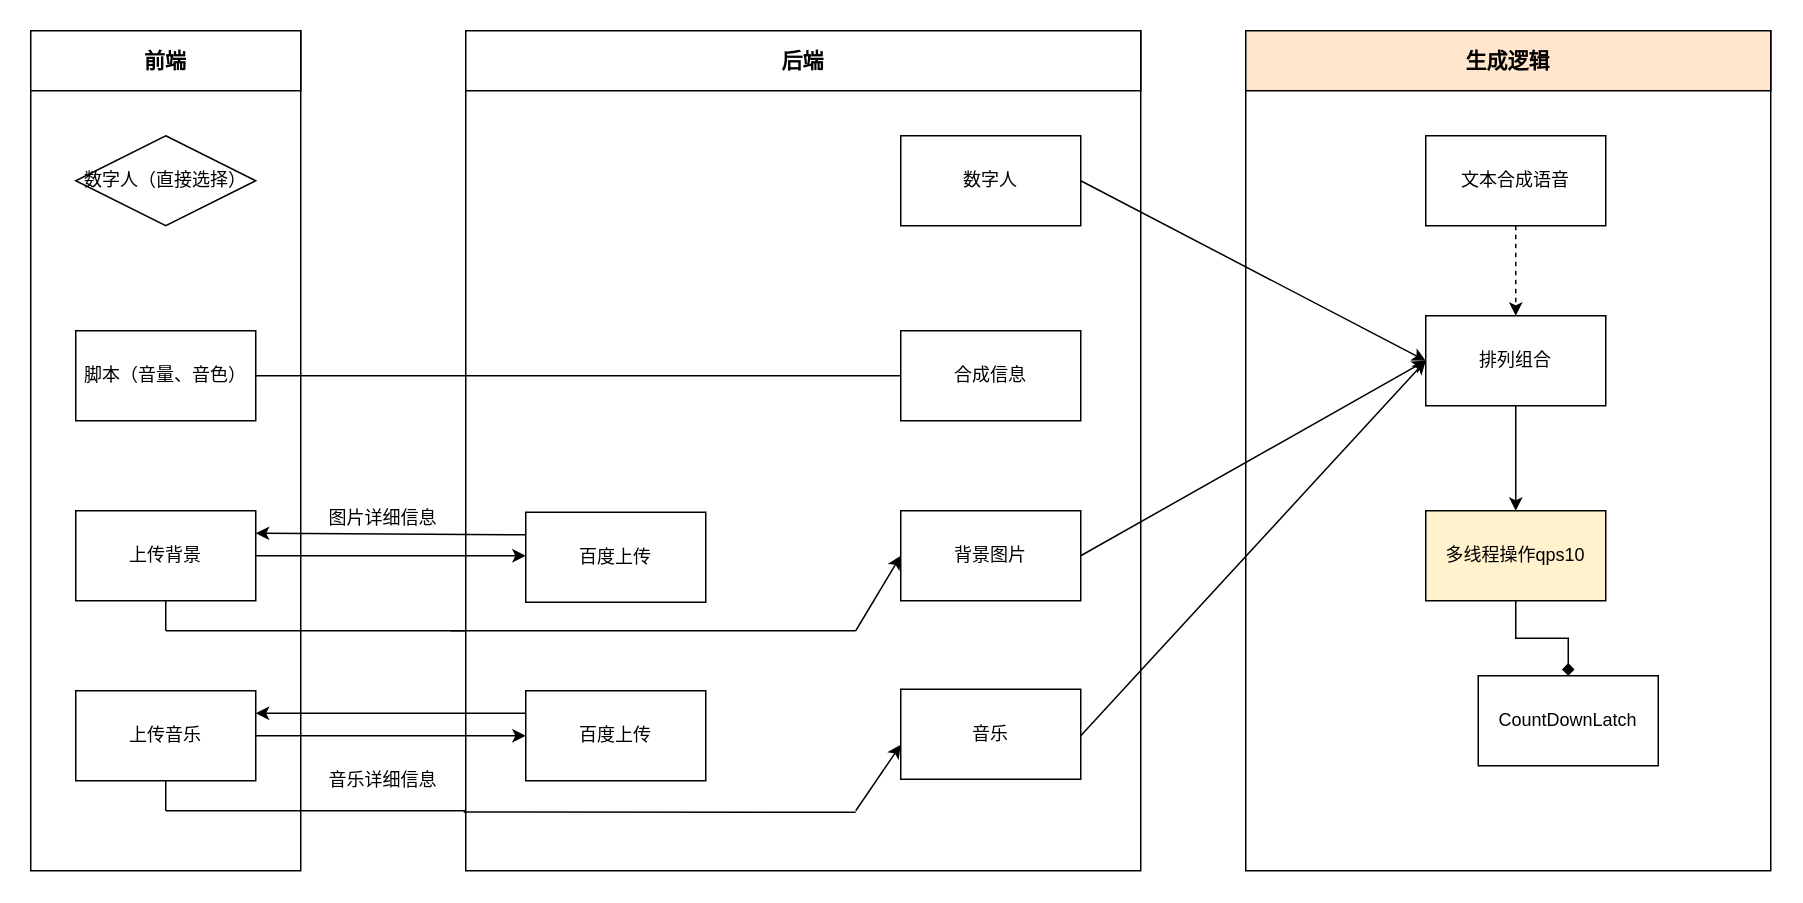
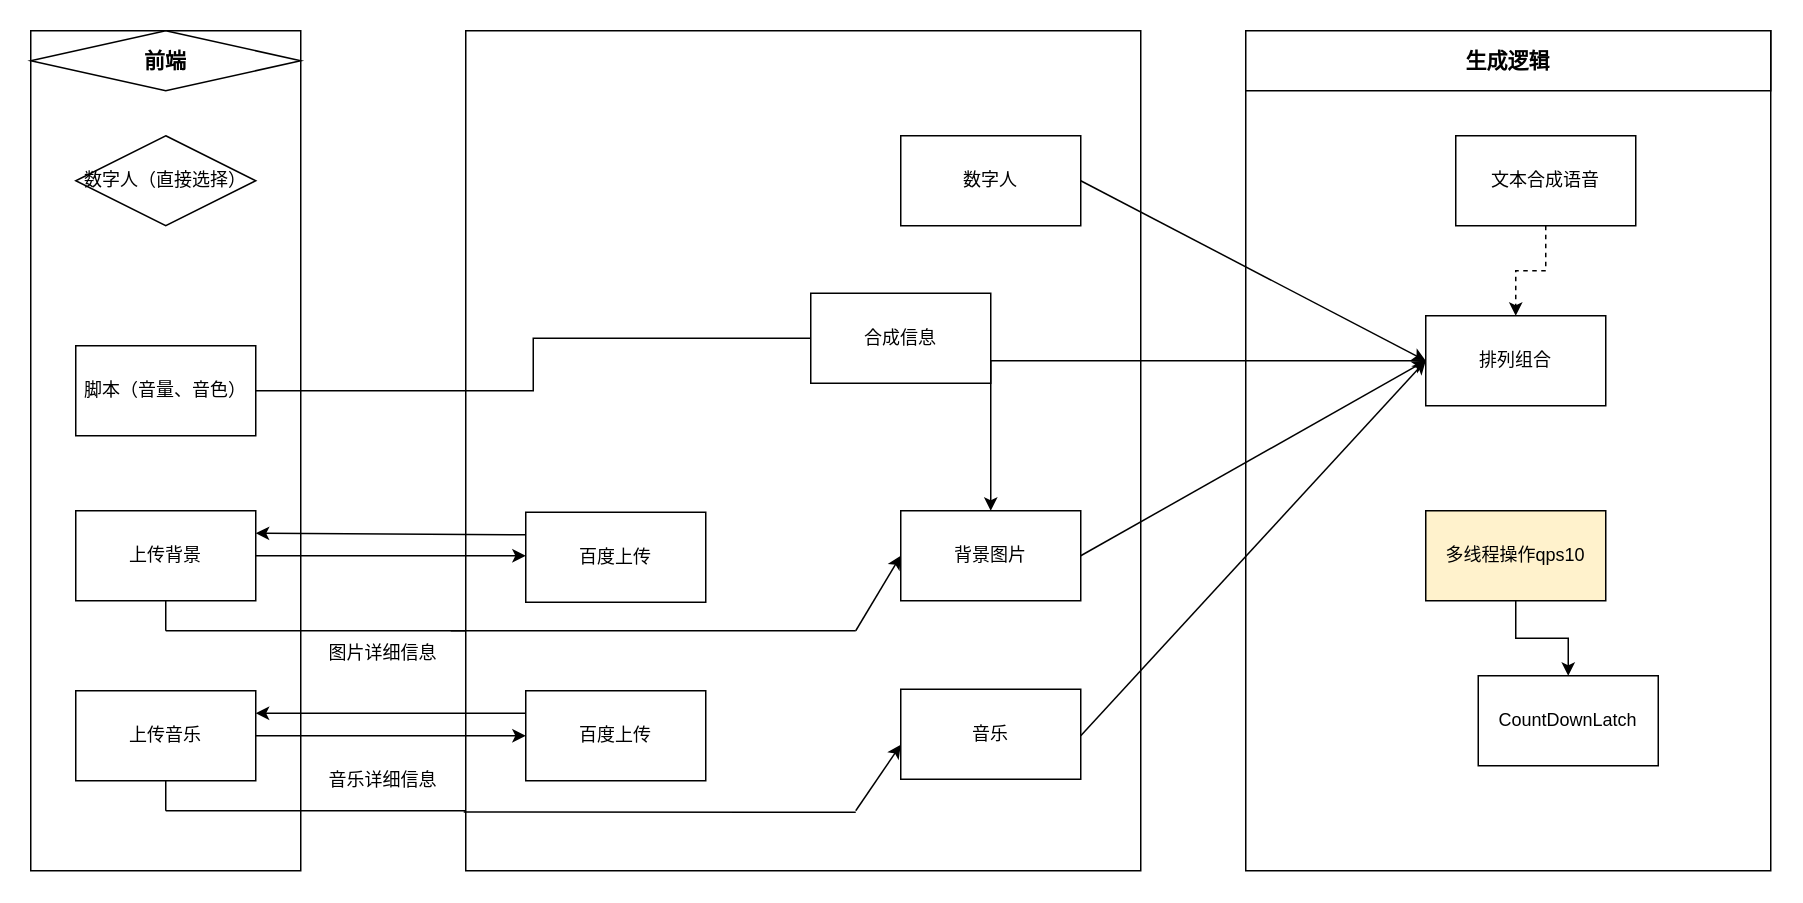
node "前端": shape rectangle -> diamond
node "后端": removed
node "生成逻辑": fillcolor #ffe6cc -> #ffffff
node "文本合成语音": moved (1516, 181) -> (1546, 181)
node "脚本（音量、音色）": moved (166, 376) -> (166, 391)
node "合成信息": moved (991, 376) -> (901, 338)
edge "排列组合" -> "多线程操作qps10": now "排列组合" -> "背景图片"
node "图片详细信息": moved (383, 518) -> (383, 653)
edge "多线程操作qps10" -> "CountDownLatch": arrowhead diamond -> classic
